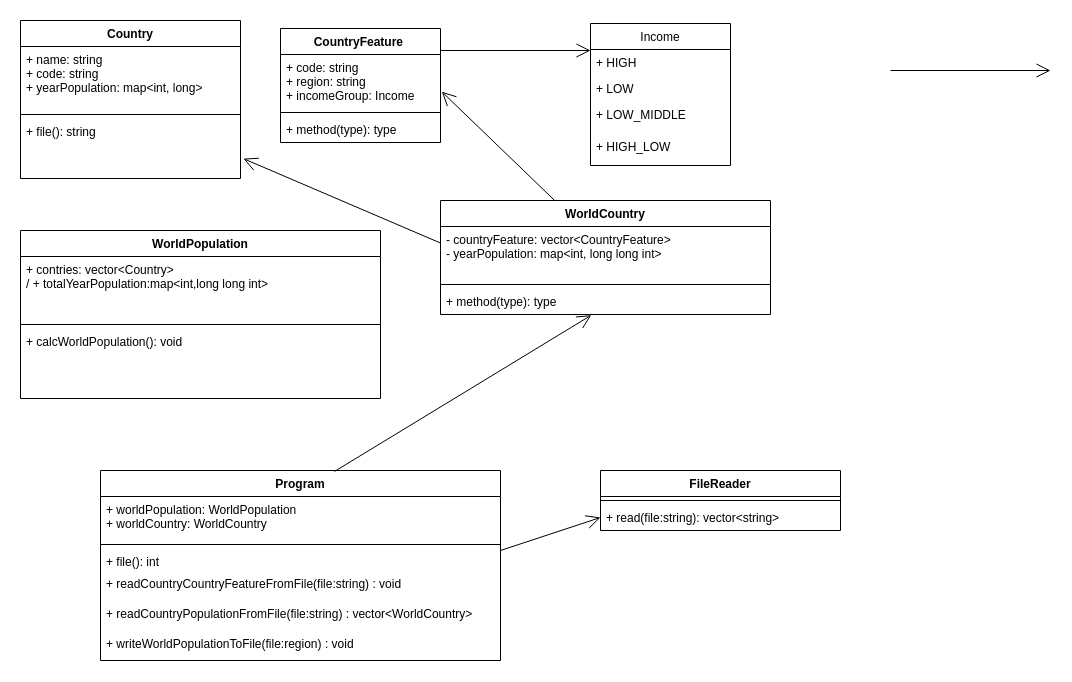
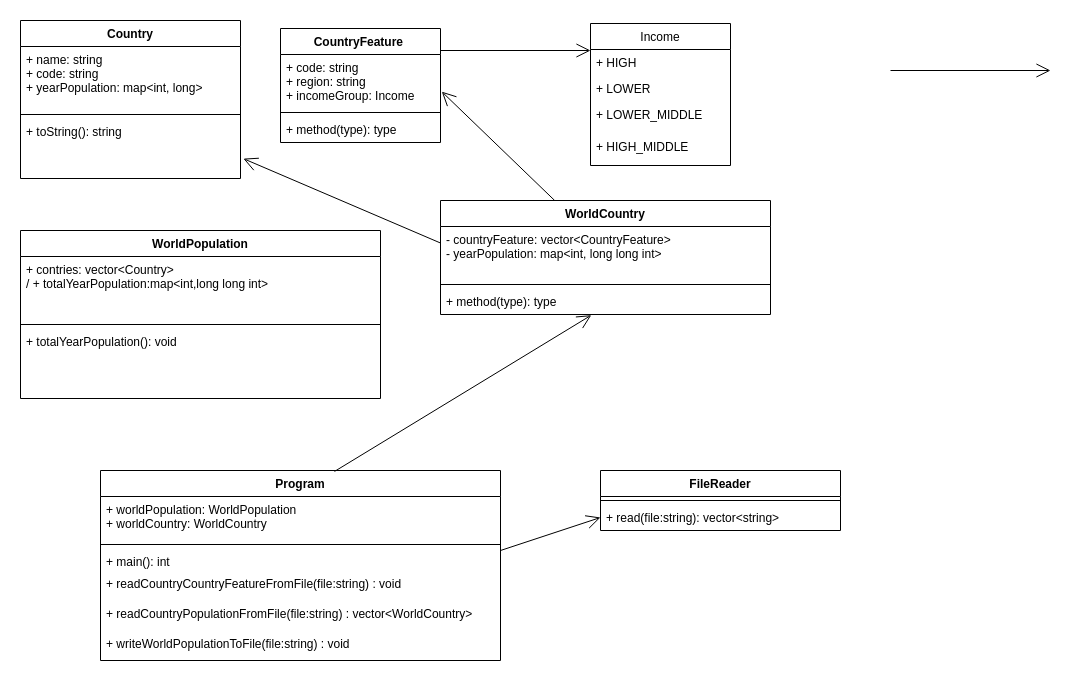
node "+ LOW": label "+ LOW" -> "+ LOWER"
node "+ LOW_MIDDLE": label "+ LOW_MIDDLE" -> "+ LOWER_MIDDLE"
node "+ file(): string": label "+ file(): string" -> "+ toString(): string"
node "+ HIGH_LOW": label "+ HIGH_LOW" -> "+ HIGH_MIDDLE"
node "+ calcWorldPopulation(): void": label "+ calcWorldPopulation(): void" -> "+ totalYearPopulation(): void"
node "+ file(): int": label "+ file(): int" -> "+ main(): int"
node "+ writeWorldPopulationToFile(file:region) : void": label "+ writeWorldPopulationToFile(file:region) : void" -> "+ writeWorldPopulationToFile(file:string) : void"
